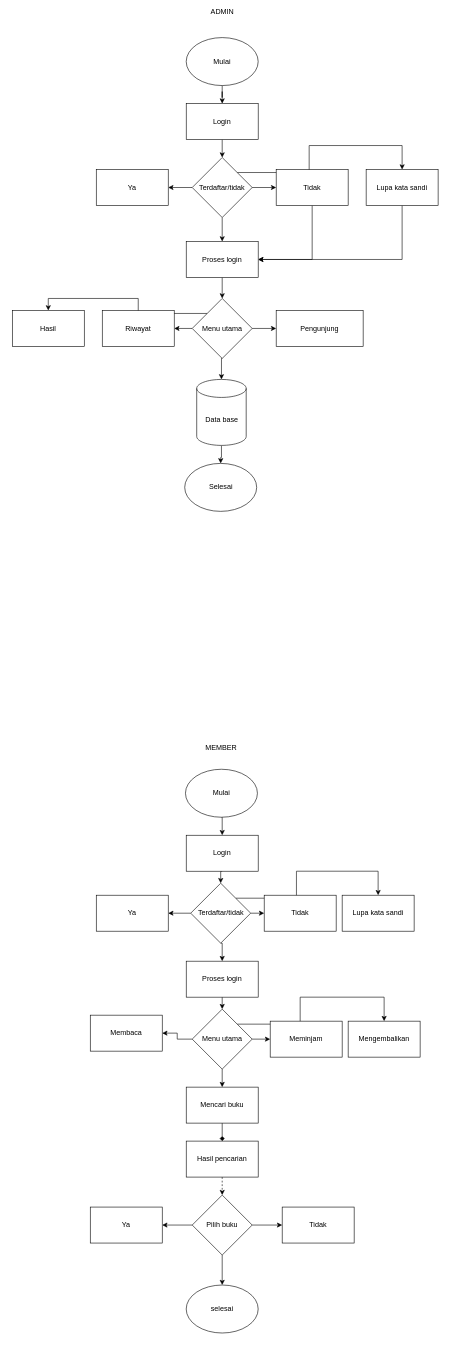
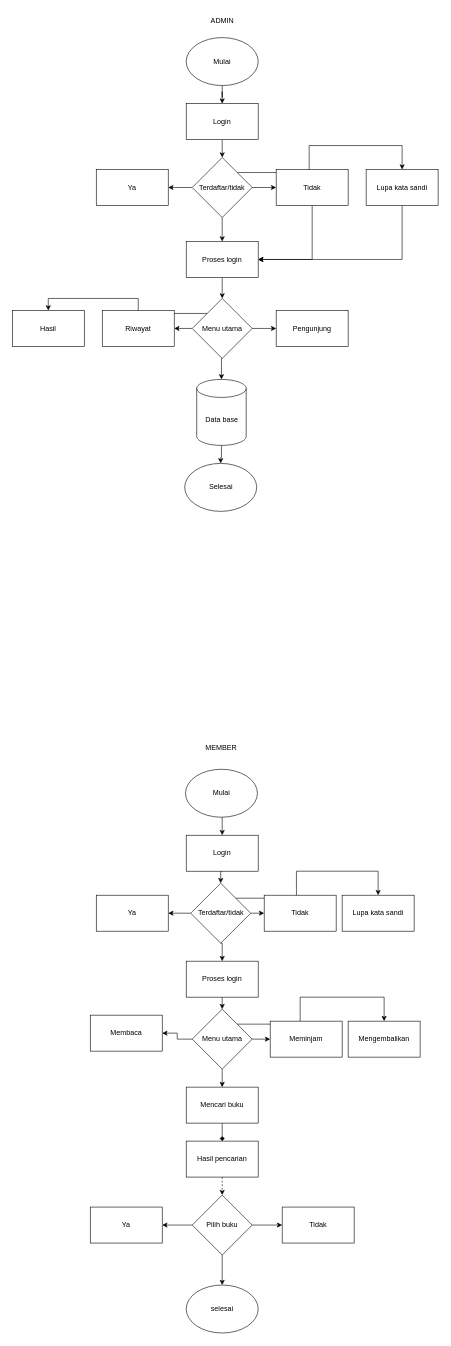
node "ADMIN": moved (222, 12) -> (222, 21)
node "Pengunjung": size 87x36 -> 72x36
